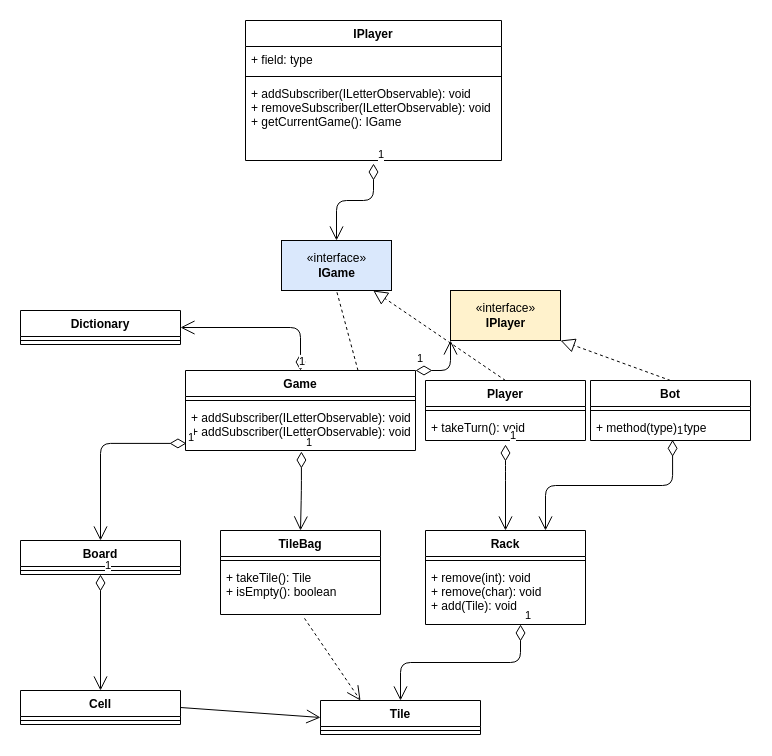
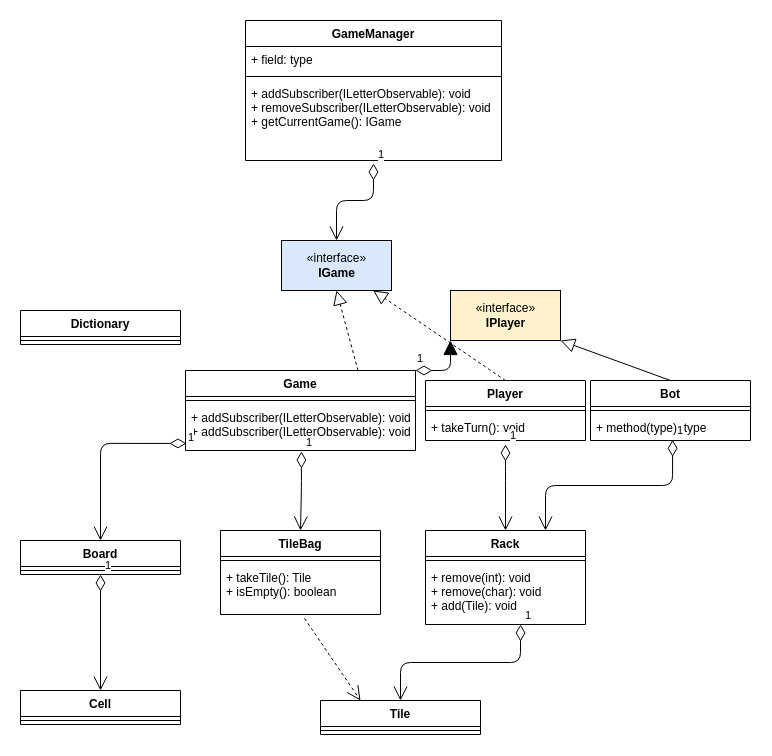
node "IPlayer": label "IPlayer" -> "GameManager"
edge "«interface» IGame" -- "Game": arrowhead none -> block
edge "Dictionary" -- "Game": removed, label "1"
edge "«interface» IPlayer" -- "Game": arrowhead open -> block
edge "Bot" -> "«interface» IPlayer": style dashed -> solid
edge "Cell" -> "Tile": removed
